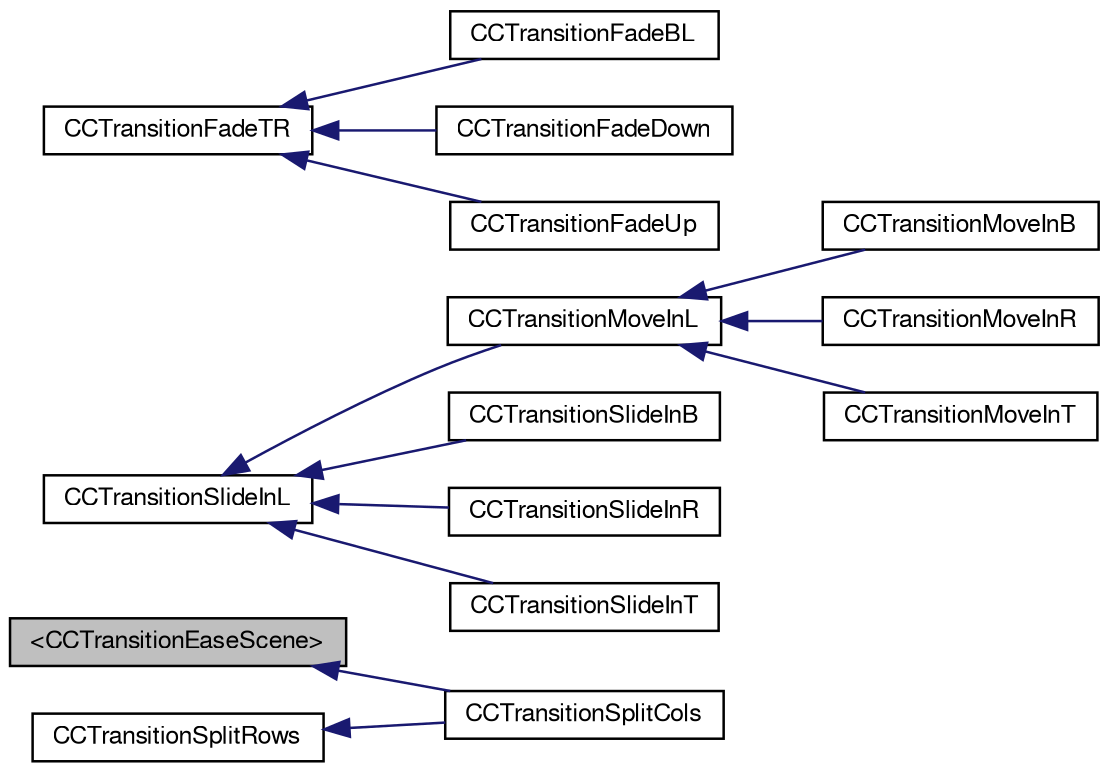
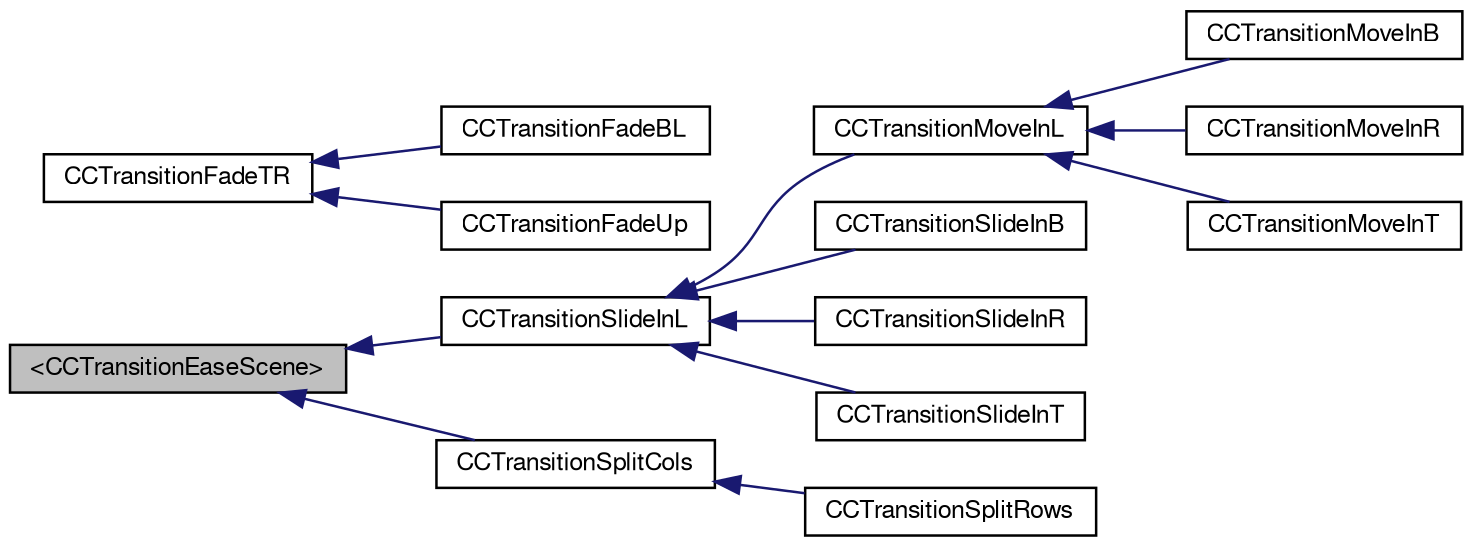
node "CCTransitionFadeDown": removed
edge "CCTransitionSlideInL" -> "<CCTransitionEaseScene>": added
edge "CCTransitionSplitCols" -> "CCTransitionSplitRows": reversed
